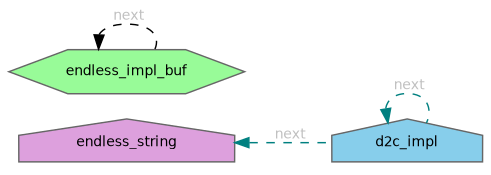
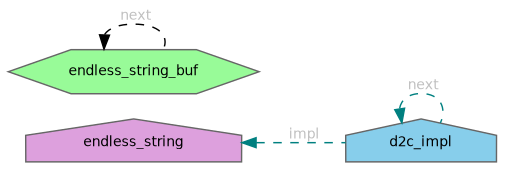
node "endless_impl_buf": label "endless_impl_buf" -> "endless_string_buf"
edge "d2c_impl" -> "endless_string": label " next" -> " impl"
